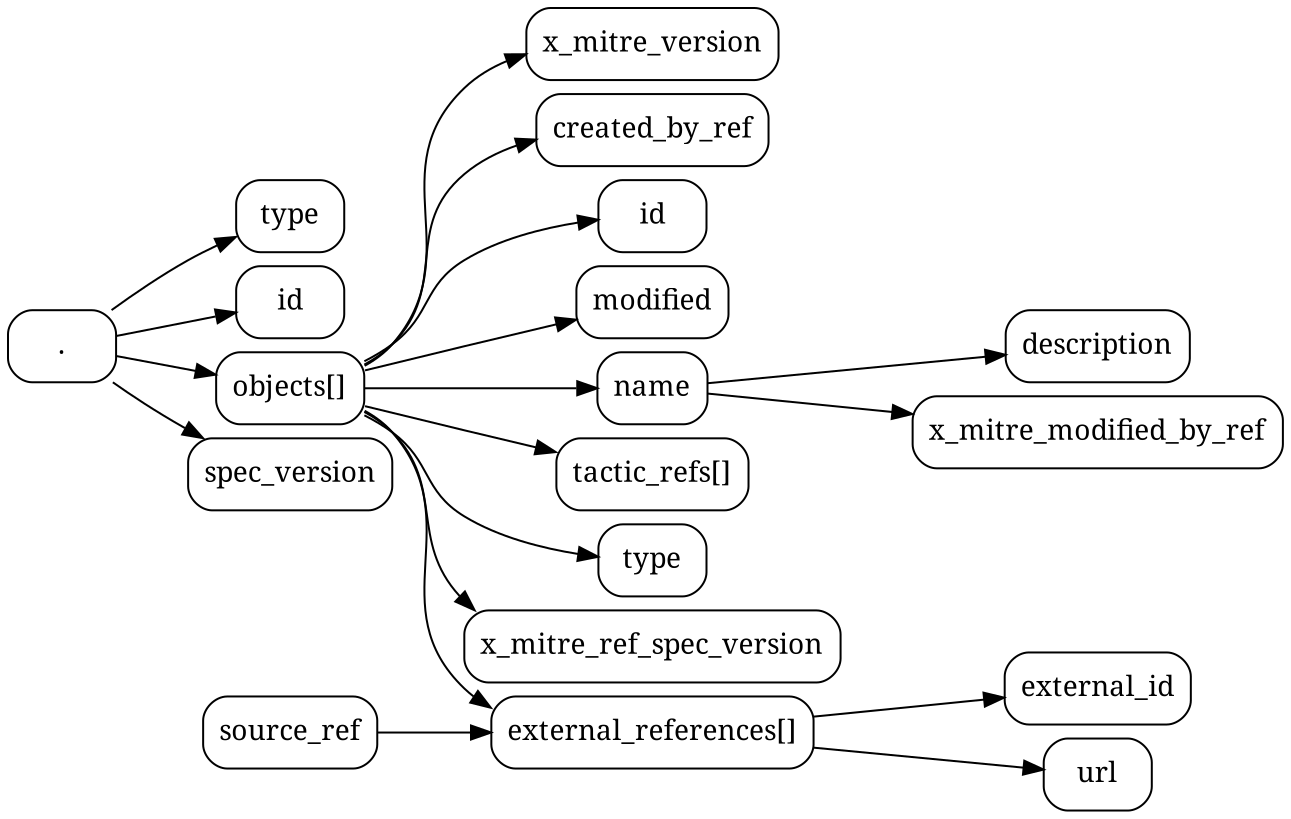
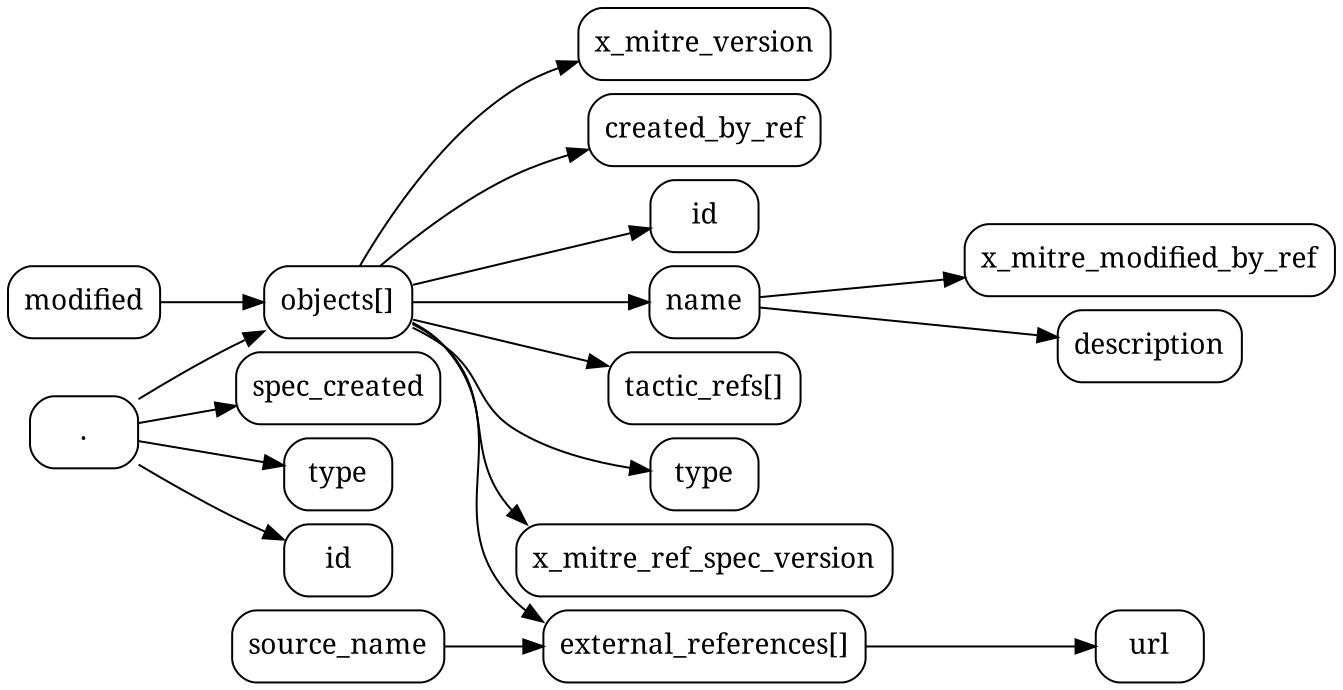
edge "objects[]" -> "modified": reversed
node "spec_version": label "spec_version" -> "spec_created"
node "external_id": removed
node "source_ref": label "source_ref" -> "source_name"
